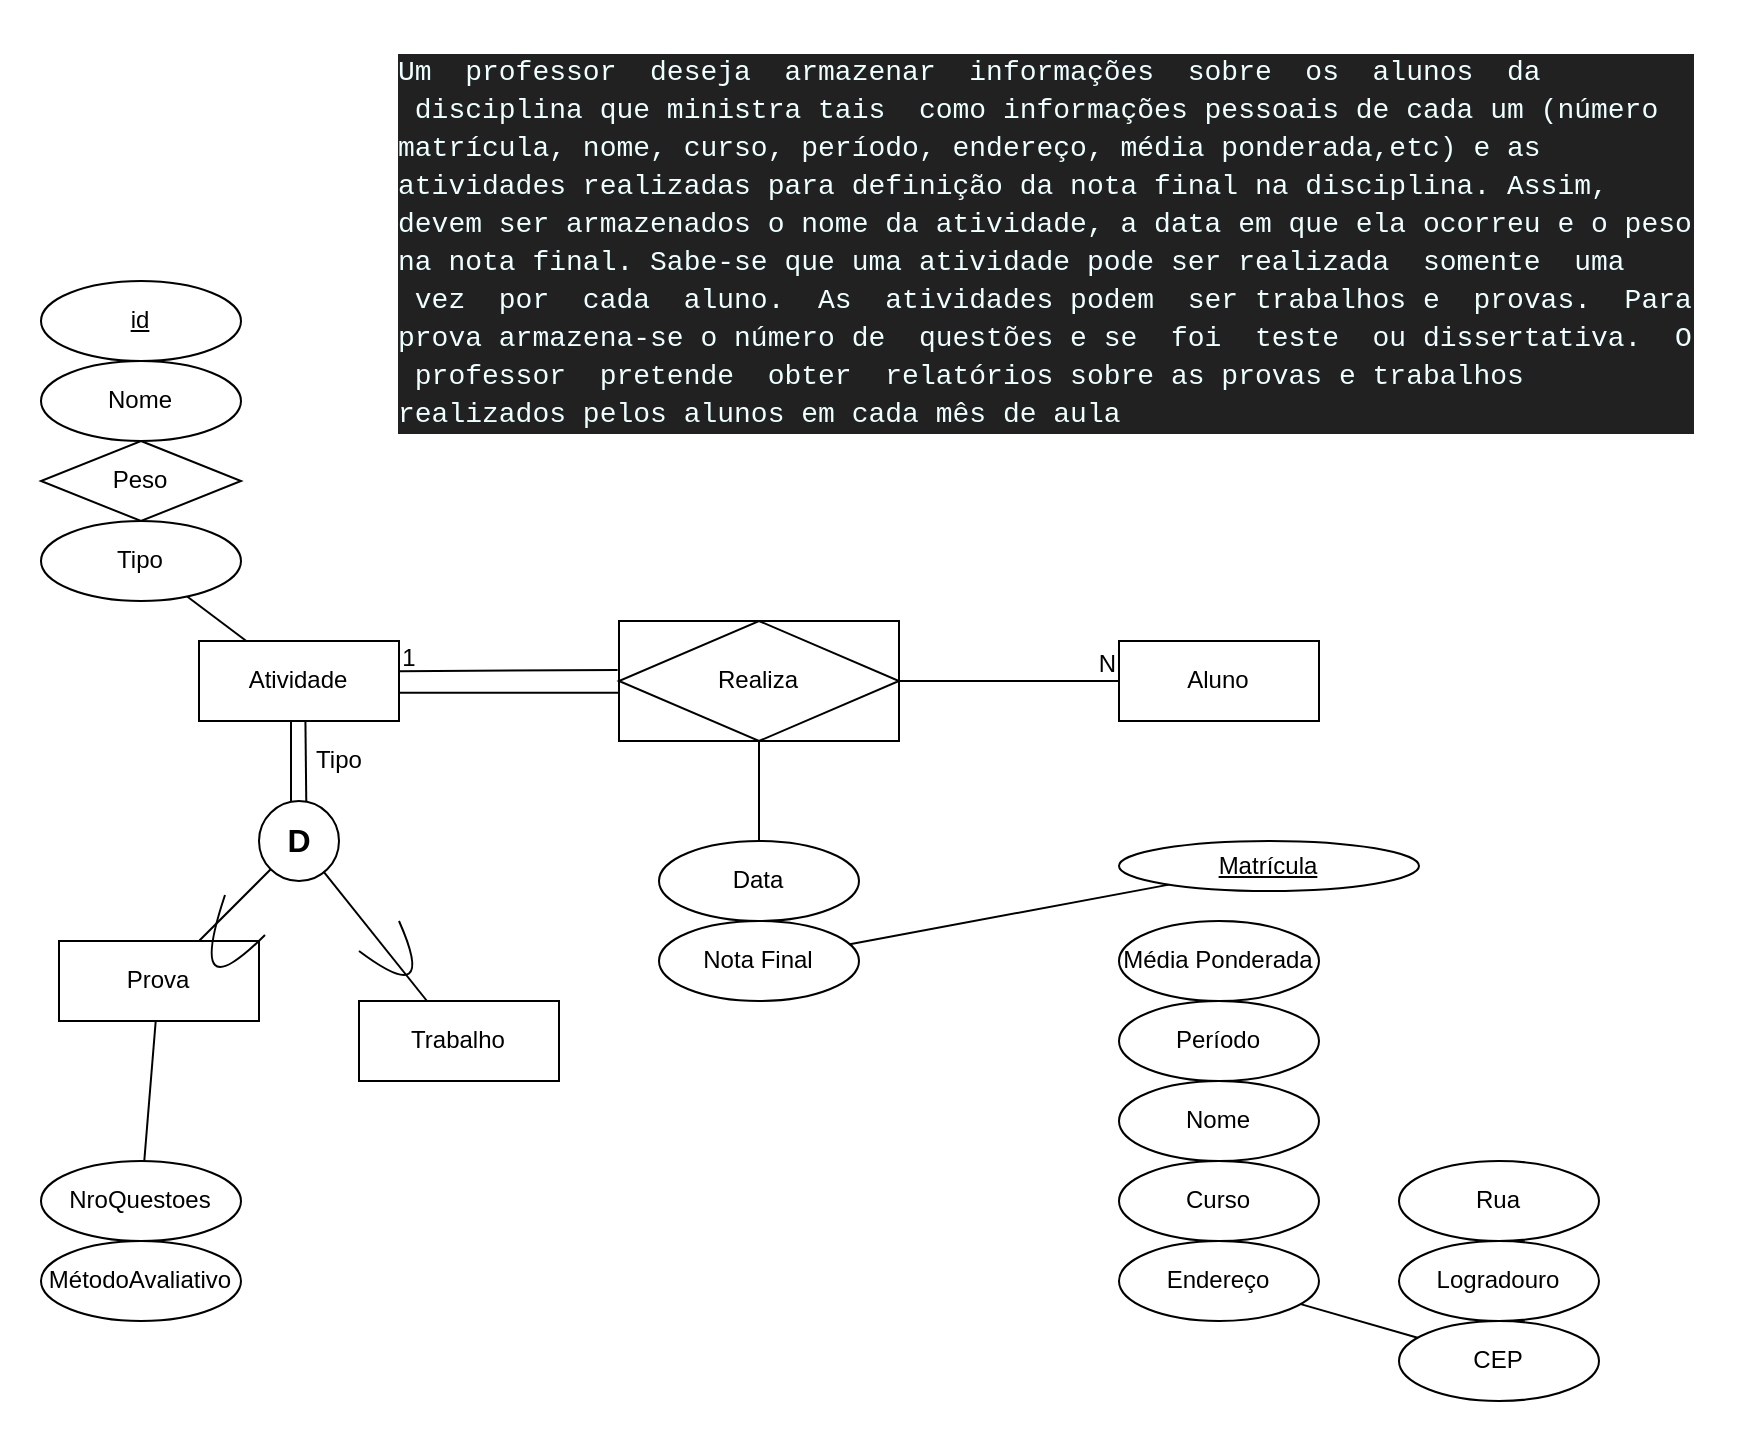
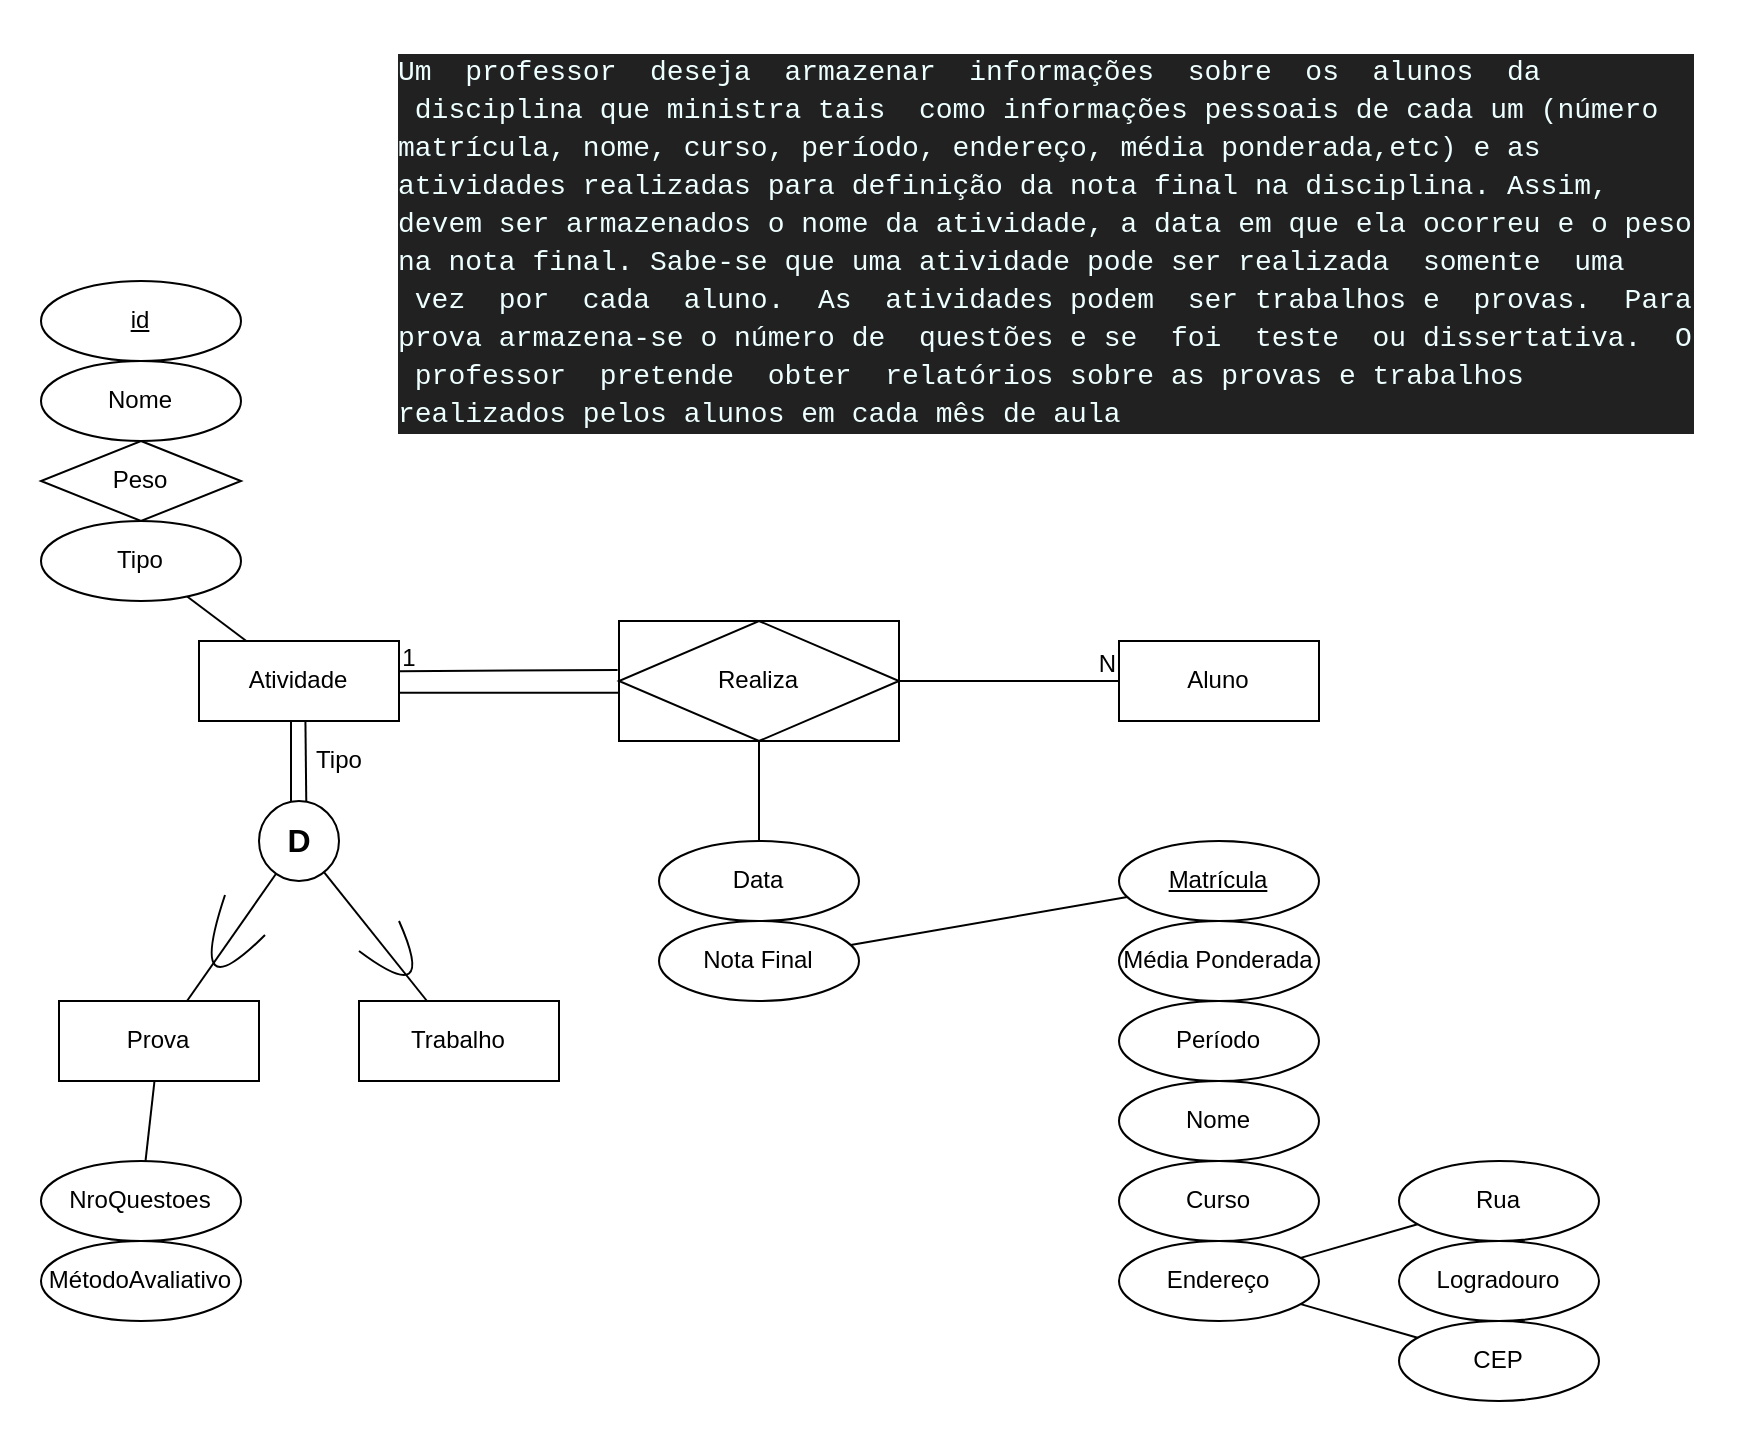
node "Matrícula": size 300x50 -> 200x80
node "Prova": moved (159, 981) -> (159, 1041)
edge "Rua" -- "Endereço": added
